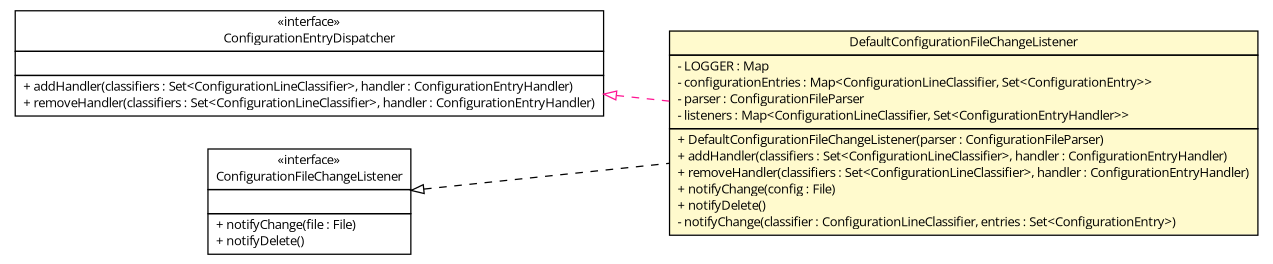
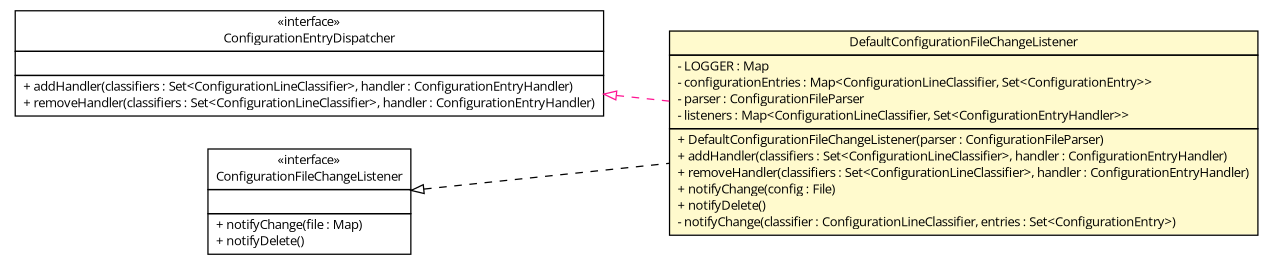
node "ConfigurationFileChangeListener": text "+ notifyChange(file : File)" -> "+ notifyChange(file : Map)"
